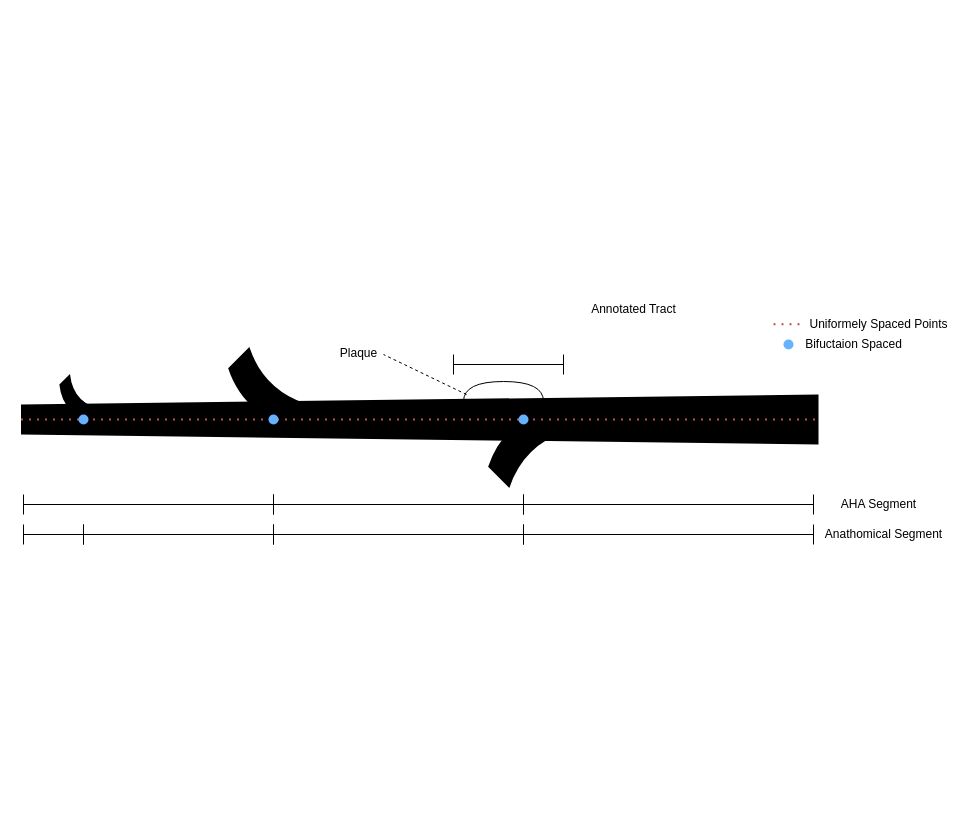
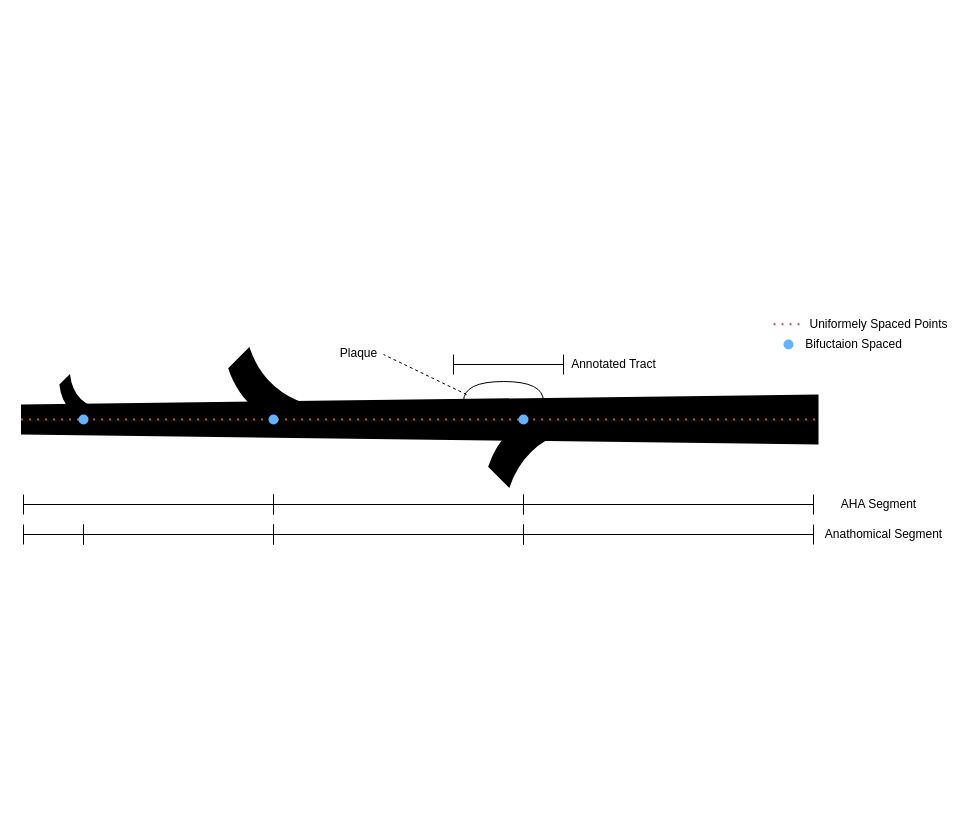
node "Annotated Tract": moved (634, 310) -> (614, 365)
